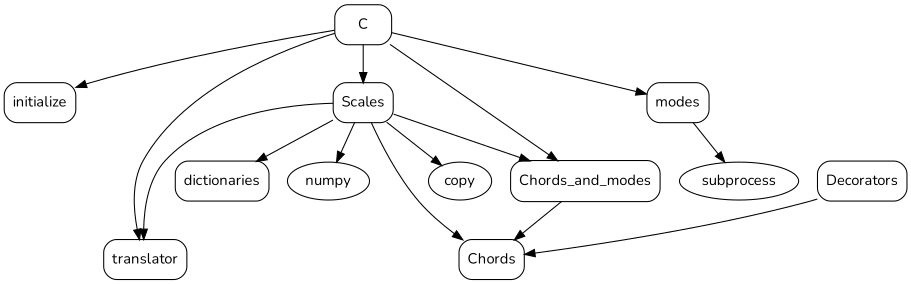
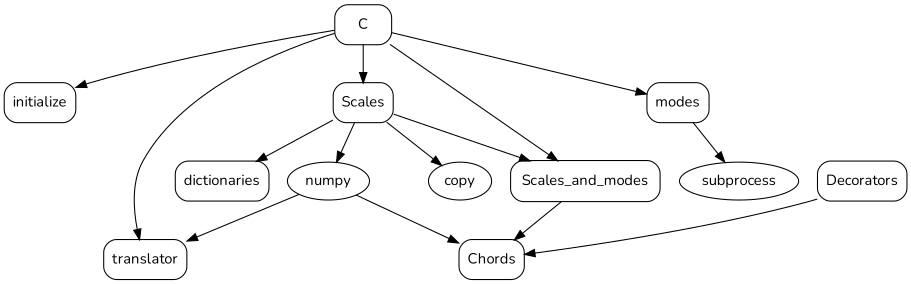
edge "Scales" -> "translator": now "numpy" -> "translator"
node "Chords_and_modes": label "Chords_and_modes" -> "Scales_and_modes"
edge "Scales" -> "Chords": now "numpy" -> "Chords"
